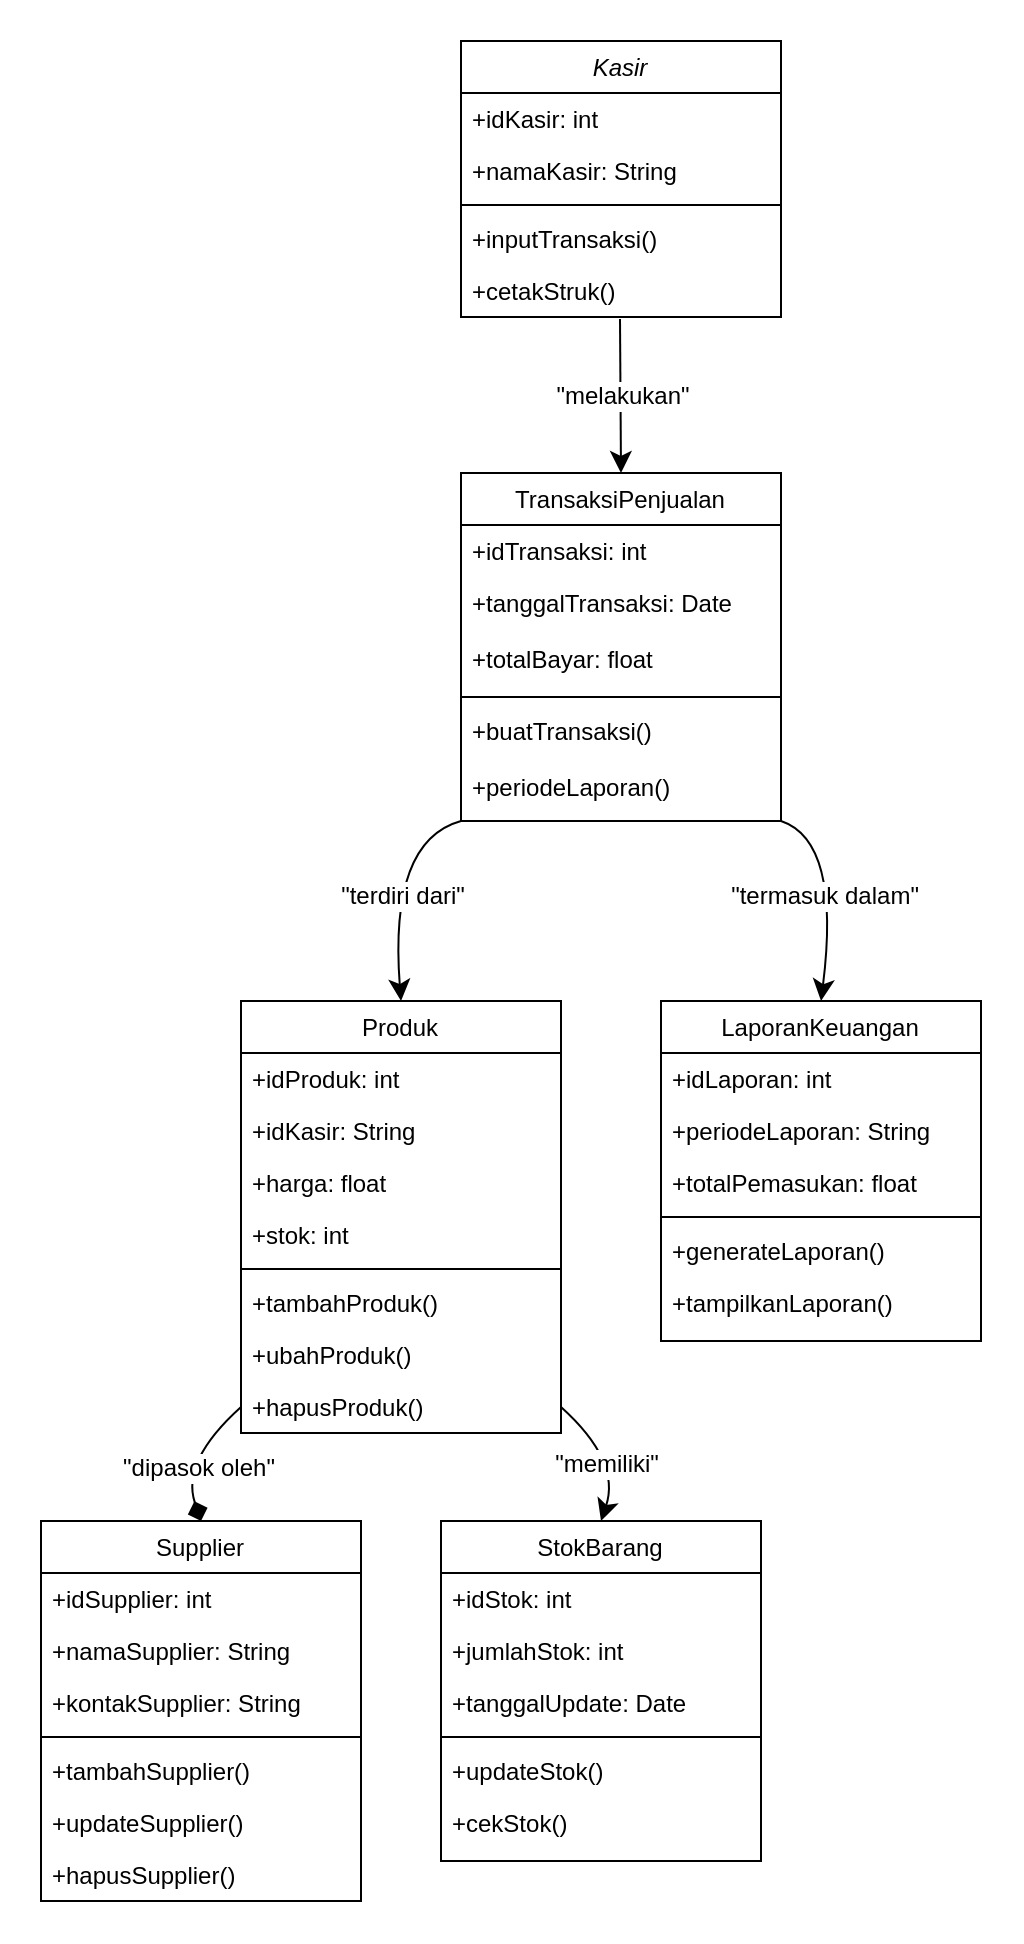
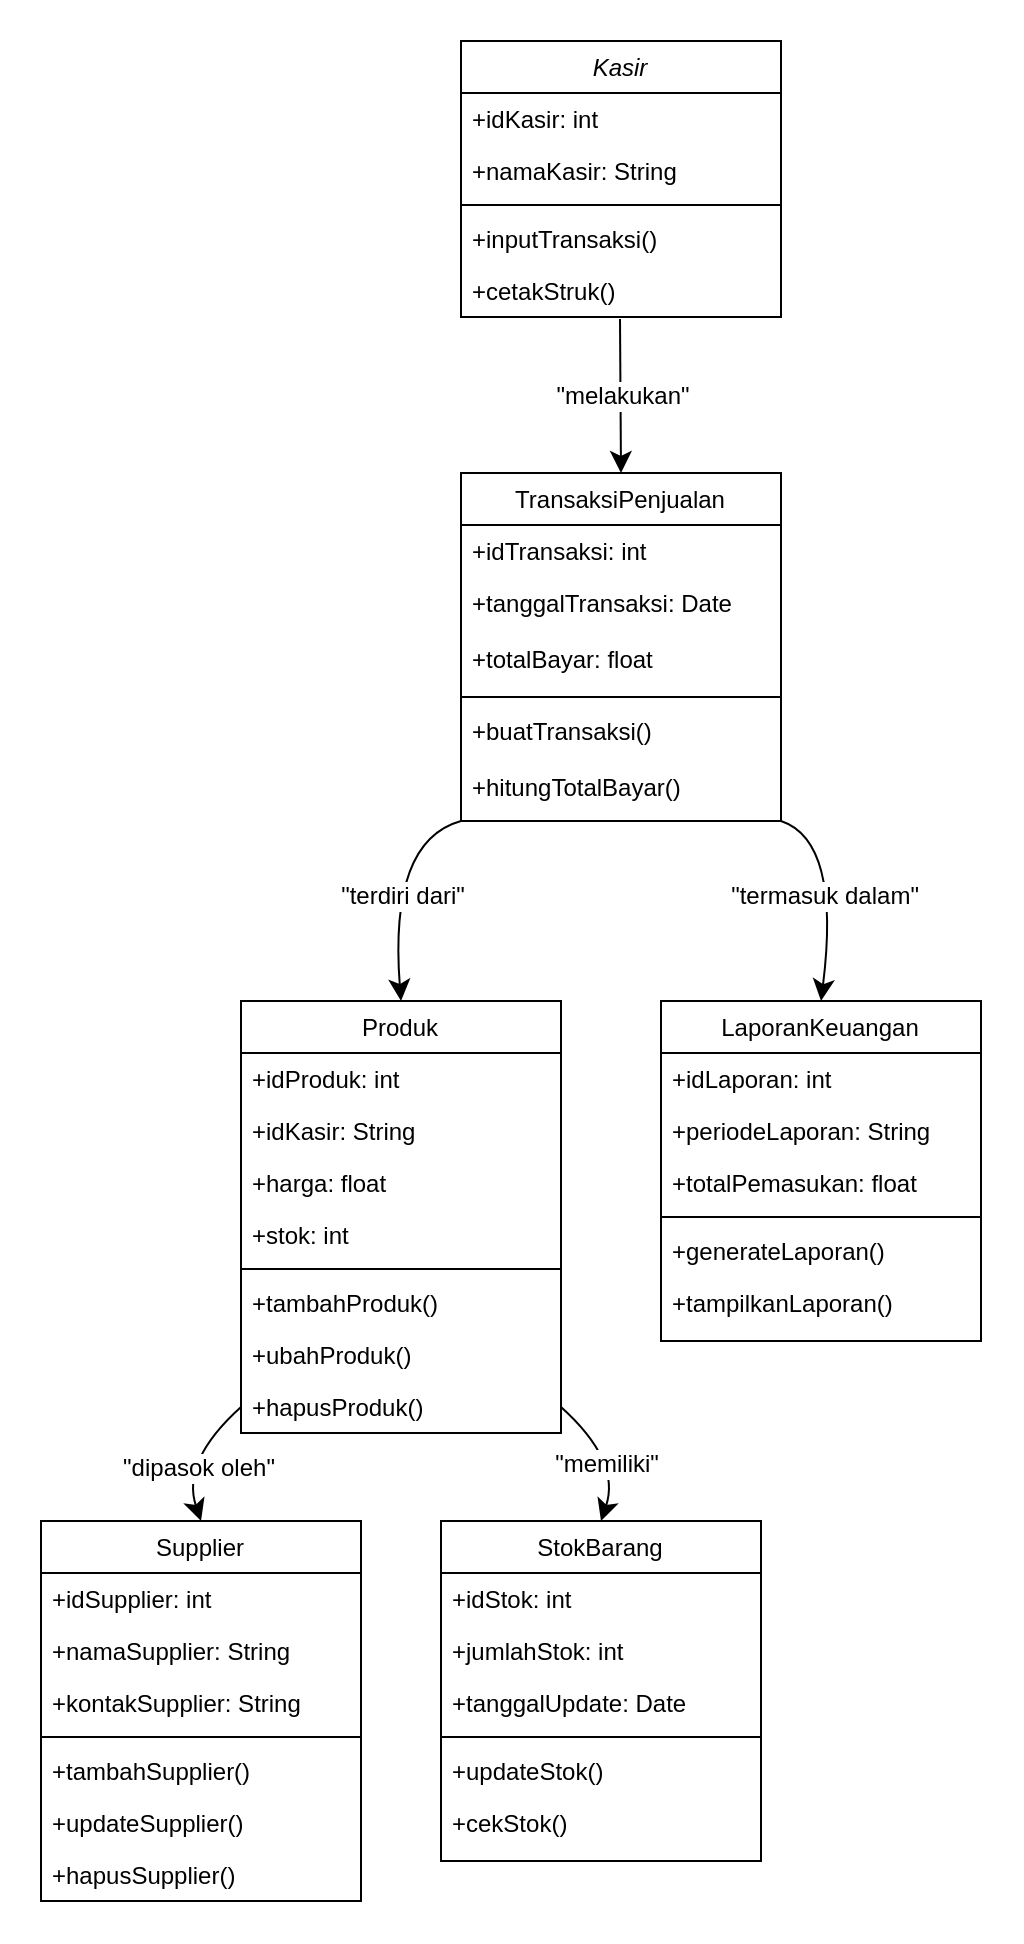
node "+periodeLaporan()": label "+periodeLaporan()" -> "+hitungTotalBayar()"
edge "+hapusProduk()" -> "Supplier": arrowhead diamond -> classic
